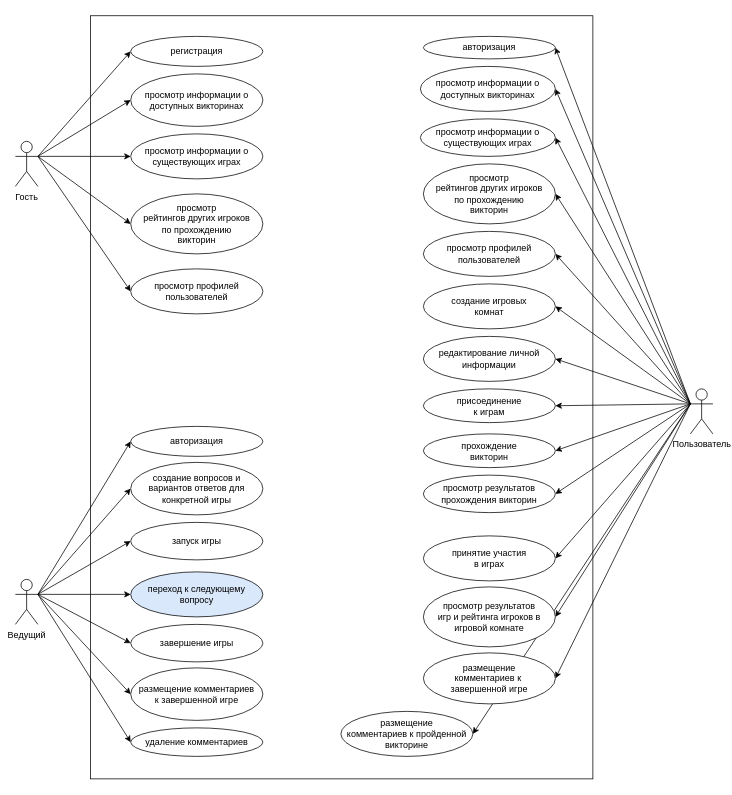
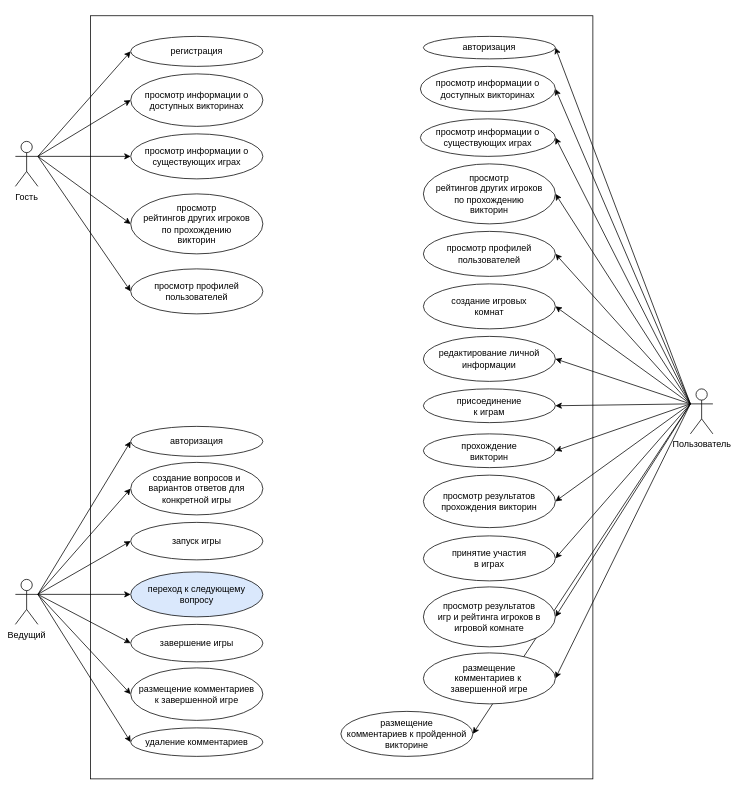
node "просмотр результатов прохождения викторин": size 132x38 -> 132x53
